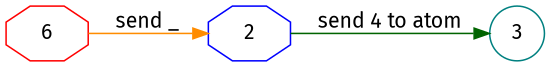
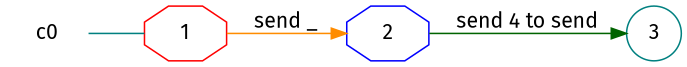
edge "2" -> "3": label "send 4 to atom" -> "send 4 to send"
node "c0": added
node "6": label "6" -> "1"
